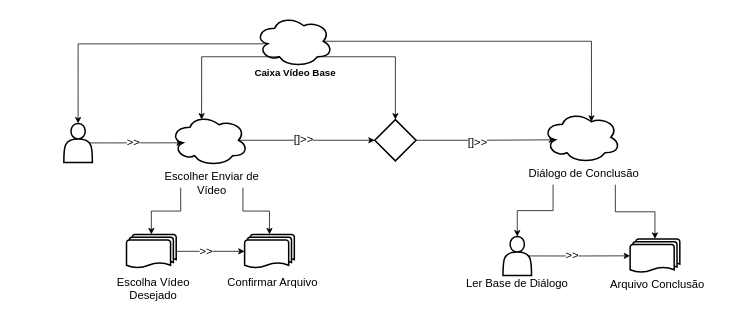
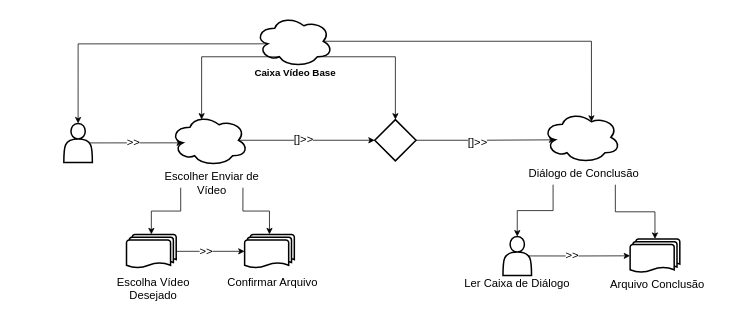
node "Ler Base de Diálogo": label "Ler Base de Diálogo" -> "Ler Caixa de Diálogo"
